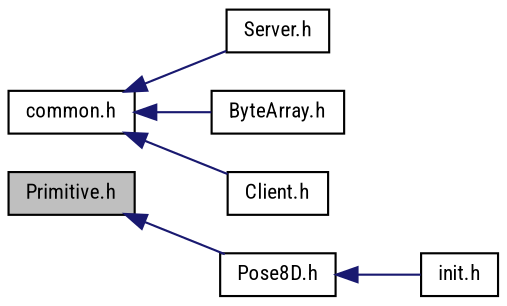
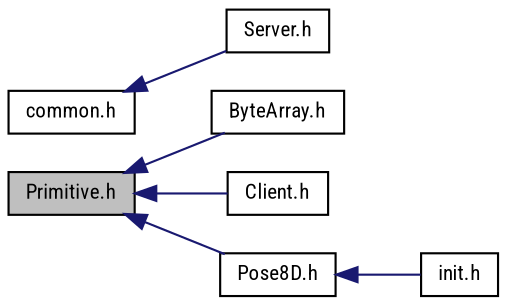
edge "ByteArray.h" -> "common.h": now "ByteArray.h" -> "Primitive.h"
edge "Client.h" -> "common.h": now "Client.h" -> "Primitive.h"
